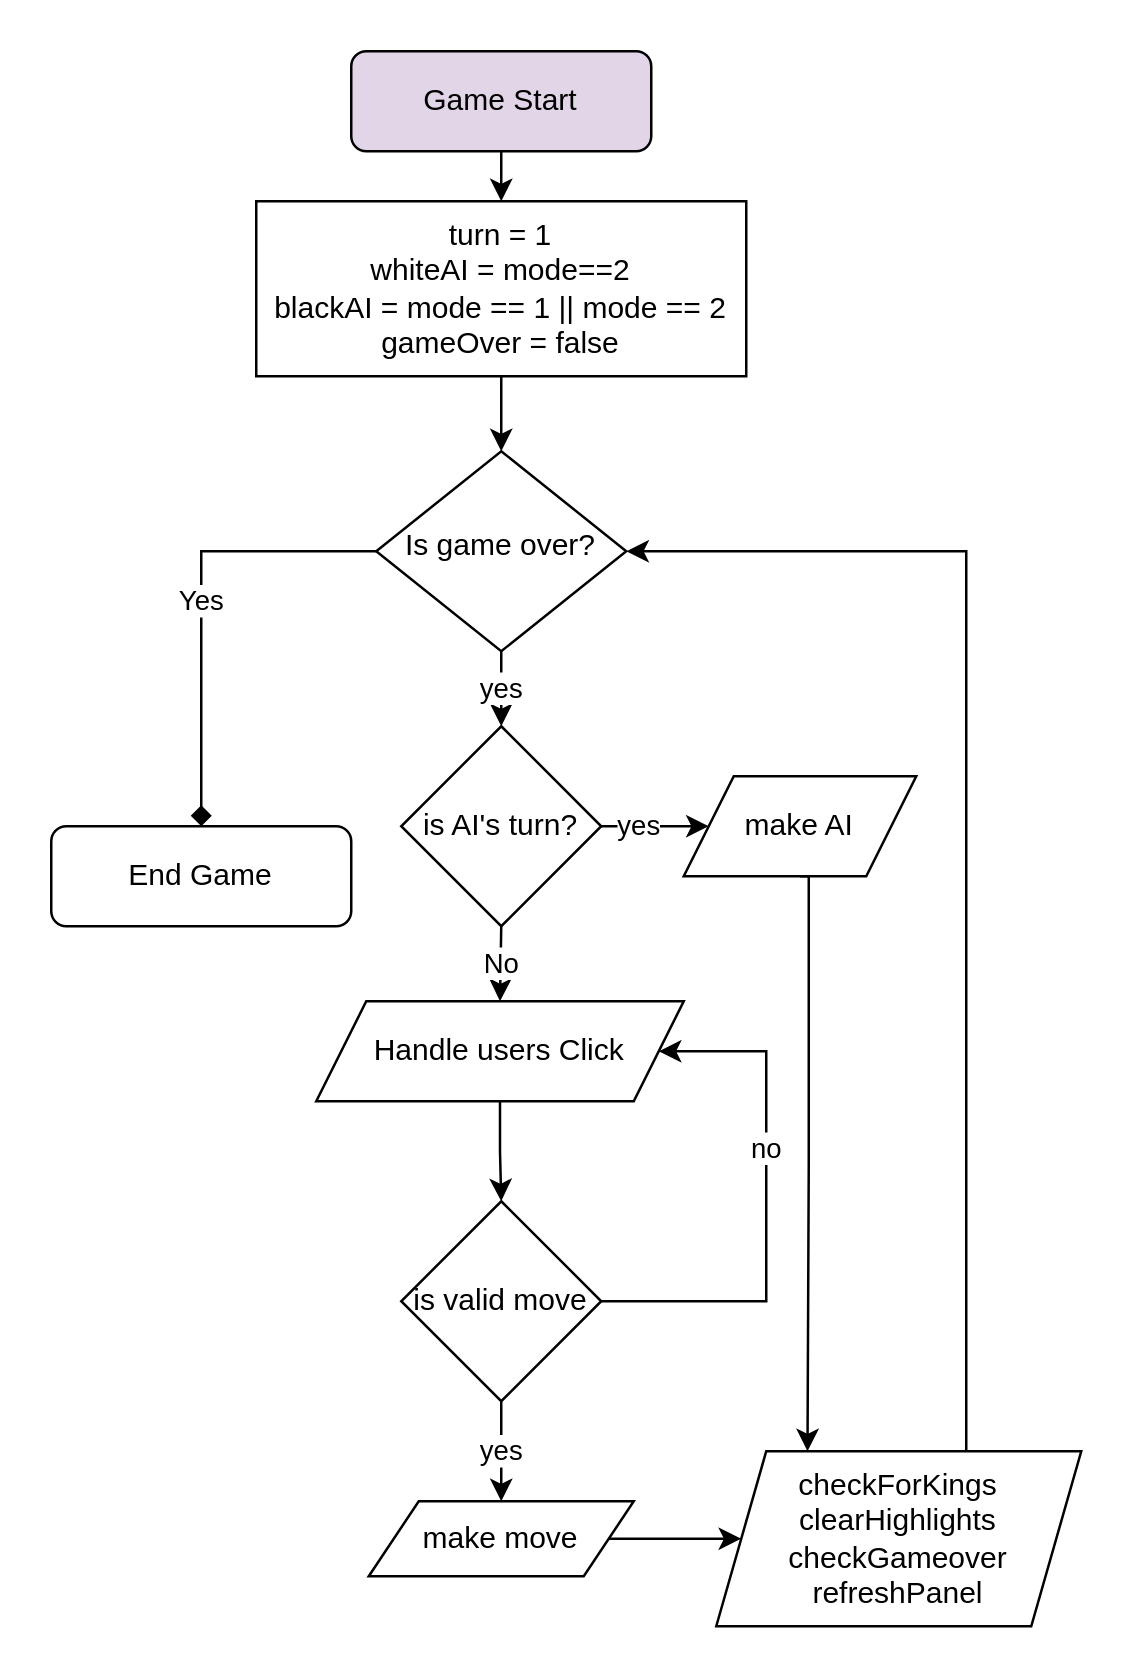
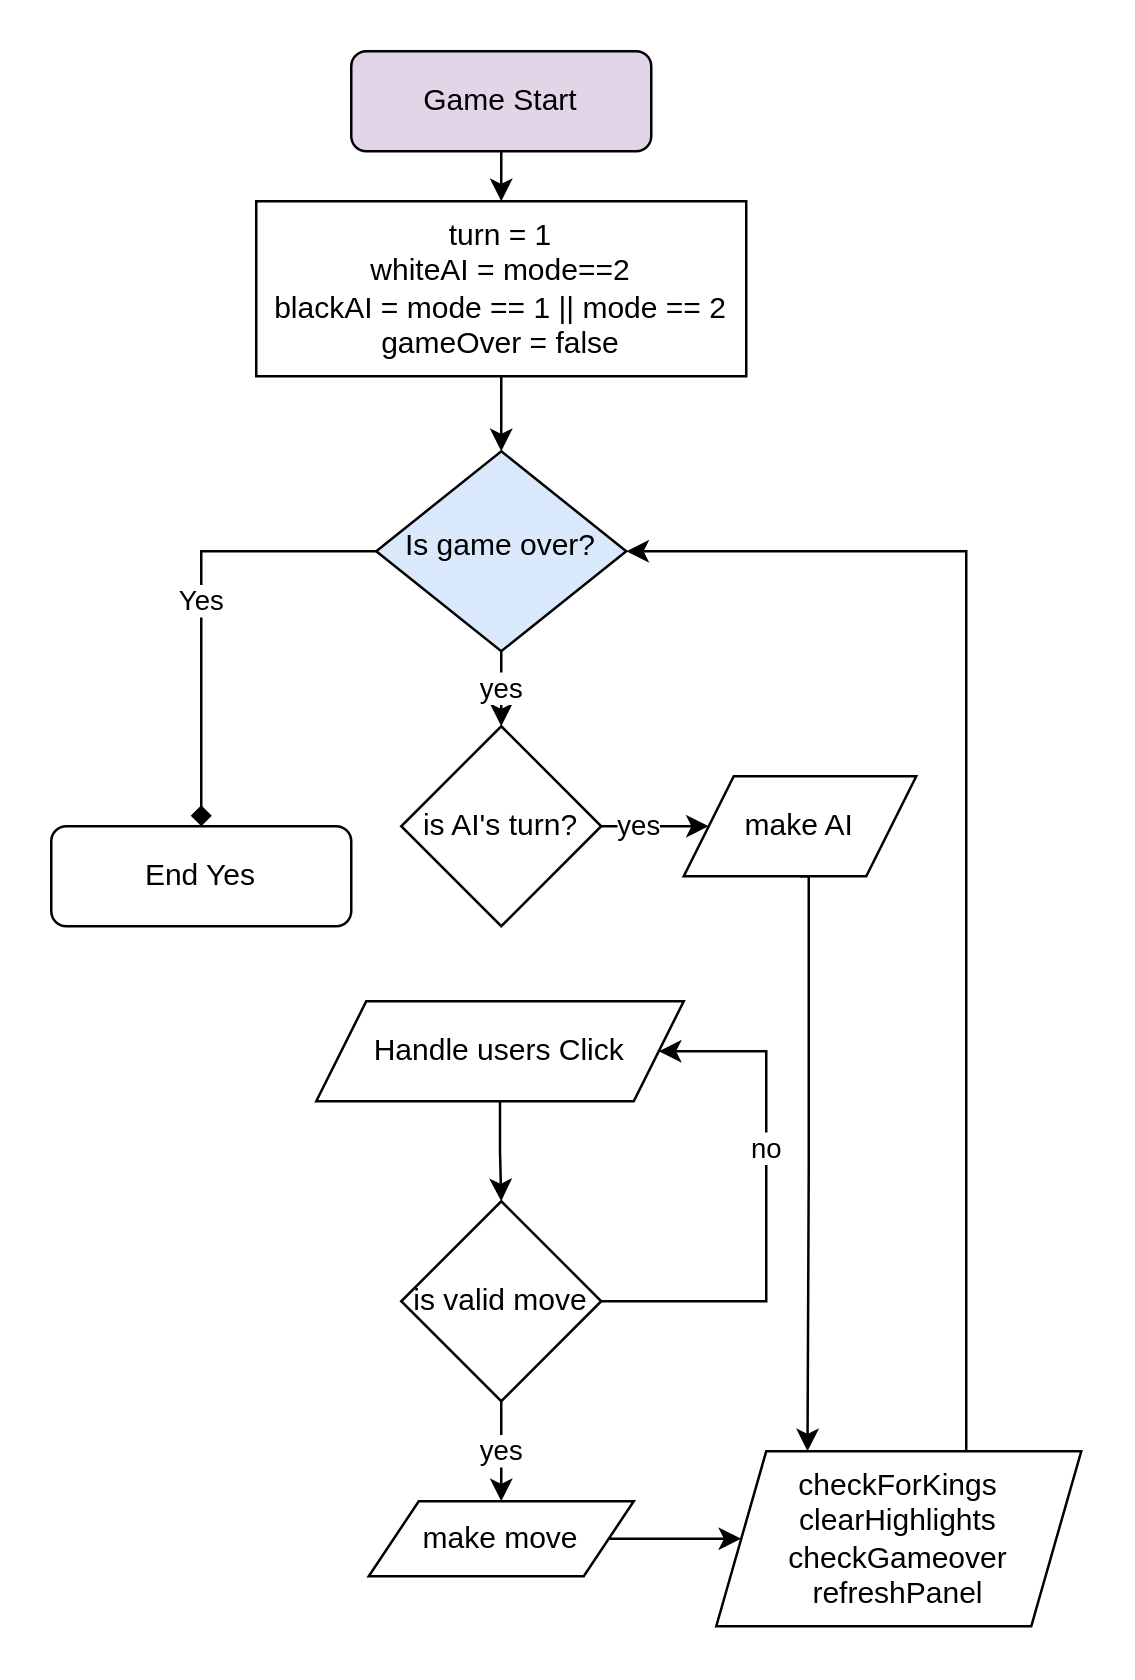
node "Is game over?": fillcolor #ffffff -> #dae8fc
node "End Game": label "End Game" -> "End Yes"
edge "is AI's turn?" -> "Handle users Click": removed, label "No"
